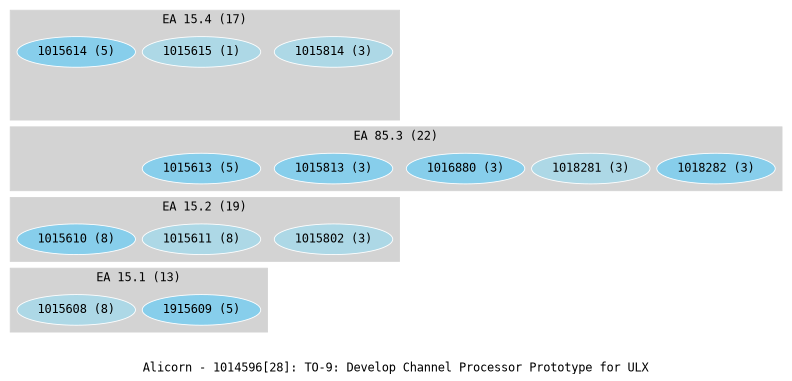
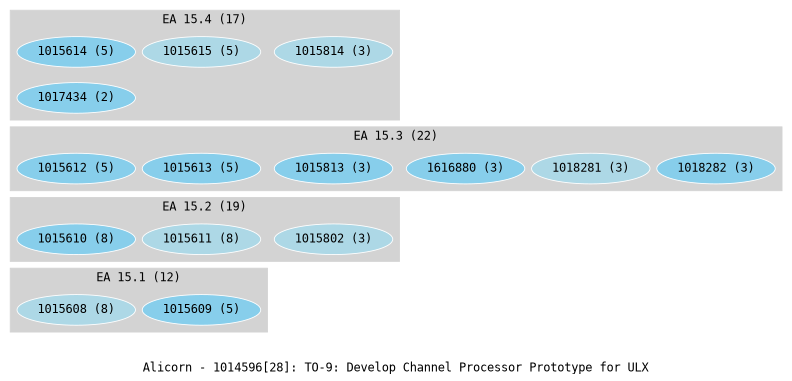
node "1015615 (1)": label "1015615 (1)" -> "1015615 (5)"
node "1017434 (2)": added
cluster "EA 85.3 (22)": label "EA 85.3 (22)" -> "EA 15.3 (22)"
node "1015612 (5)": added
node "1016880 (3)": label "1016880 (3)" -> "1616880 (3)"
cluster "EA 15.1 (13)": label "EA 15.1 (13)" -> "EA 15.1 (12)"
node "1915609 (5)": label "1915609 (5)" -> "1015609 (5)"
